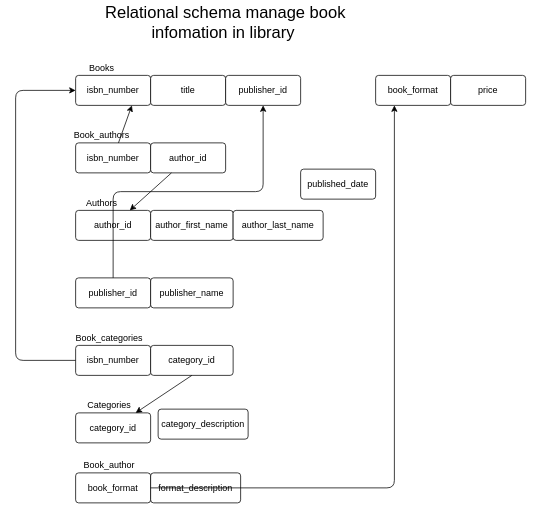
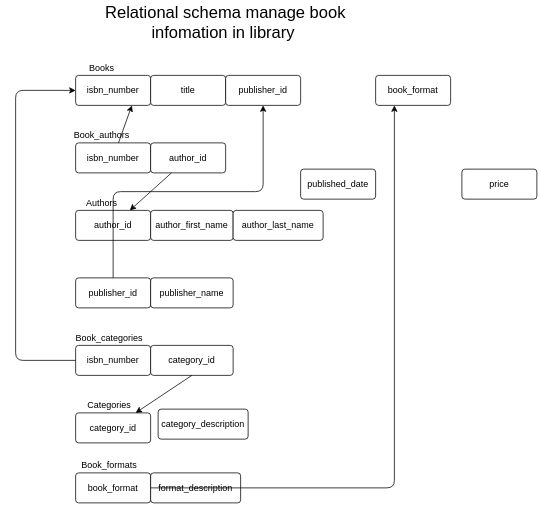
node "price": moved (488, 90) -> (499, 184)
node "Book_author": label "Book_author" -> "Book_formats"
